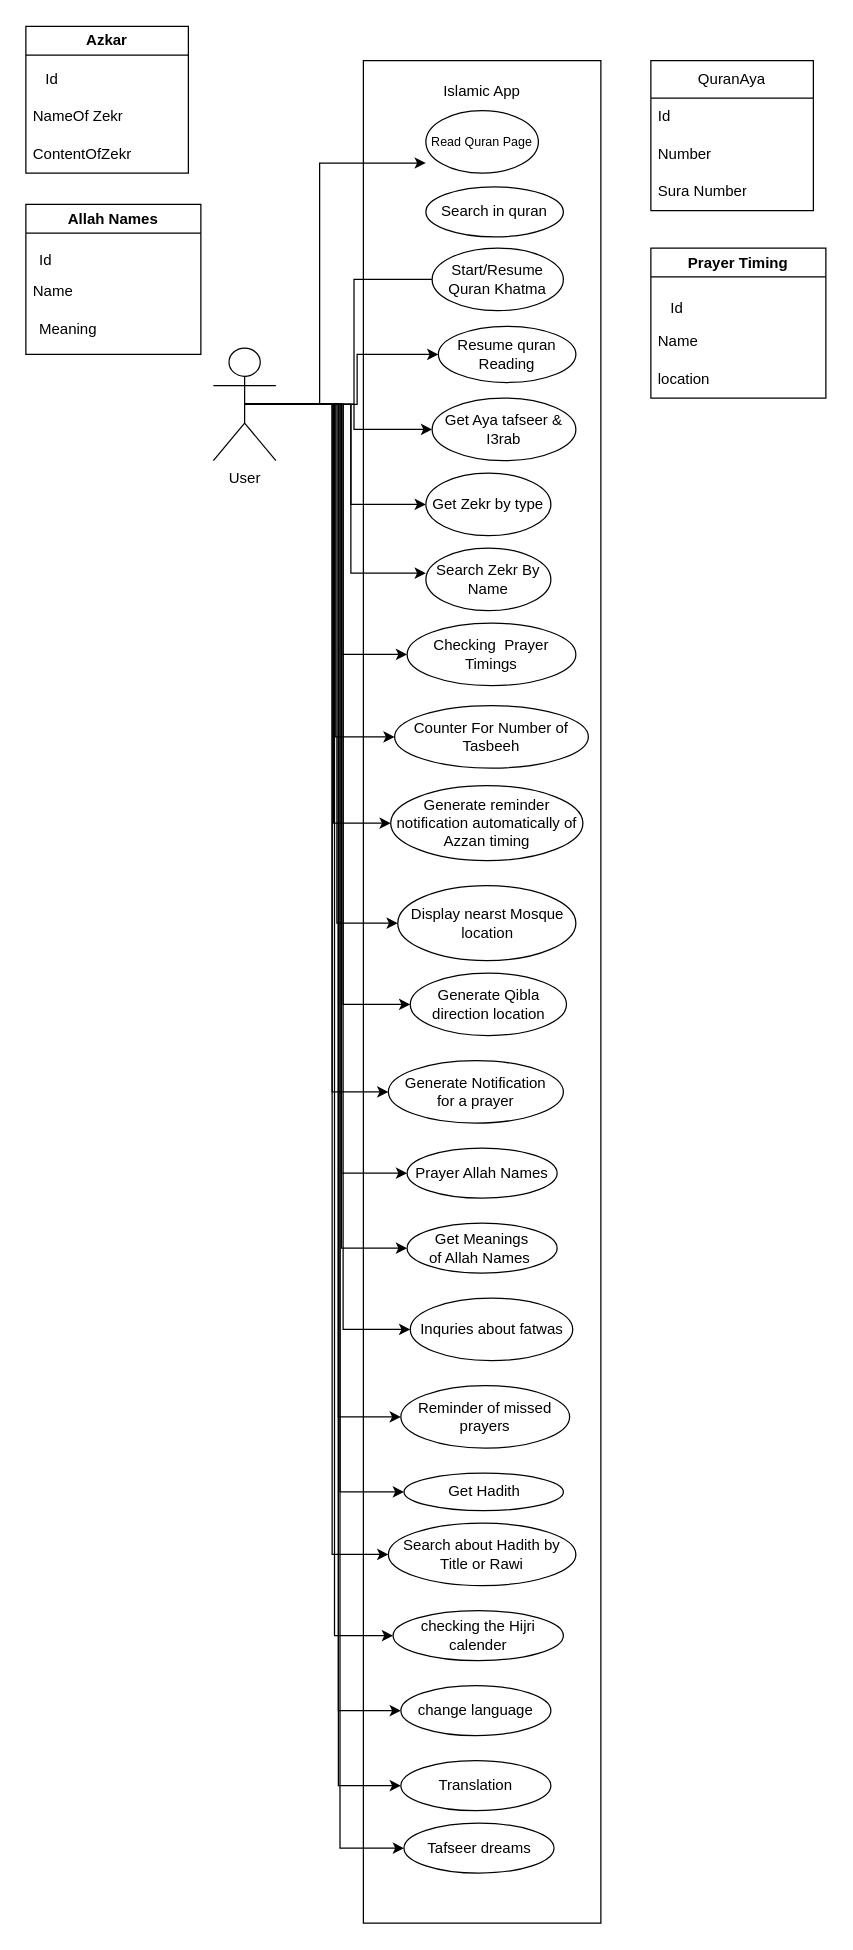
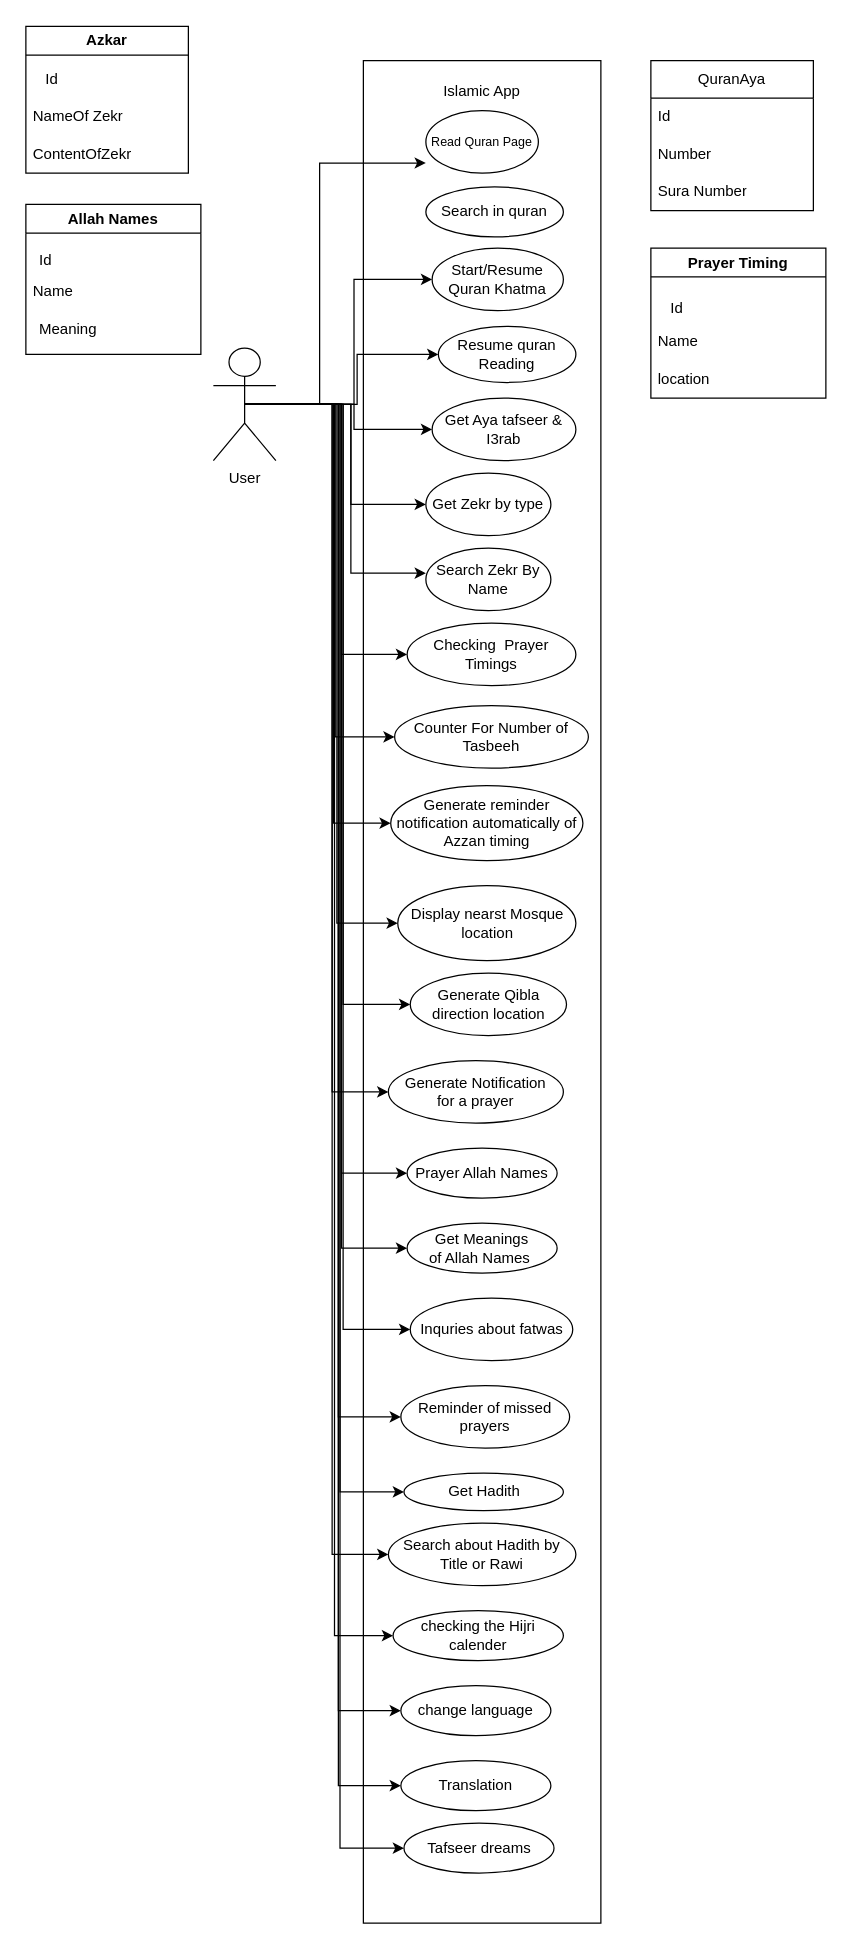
edge "Start/Resume Quran Khatma" -- "User": arrowhead none -> classic
